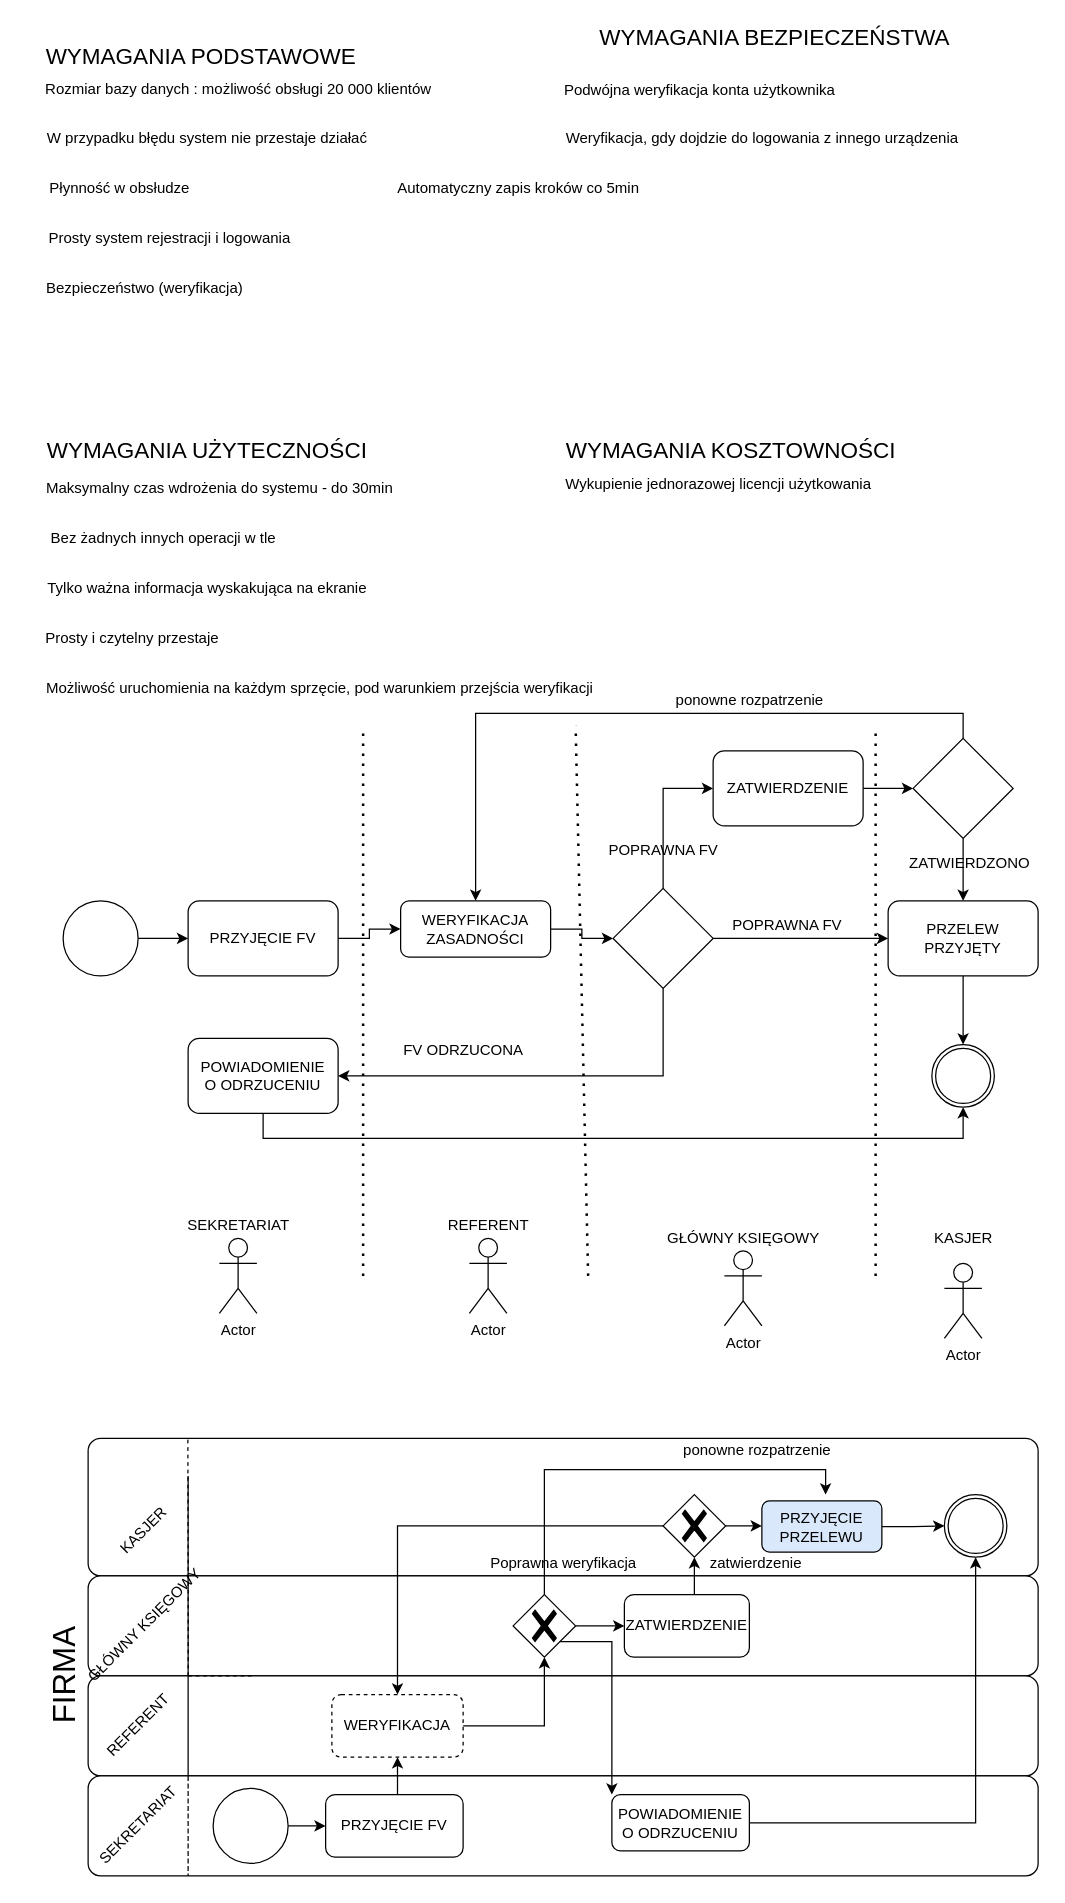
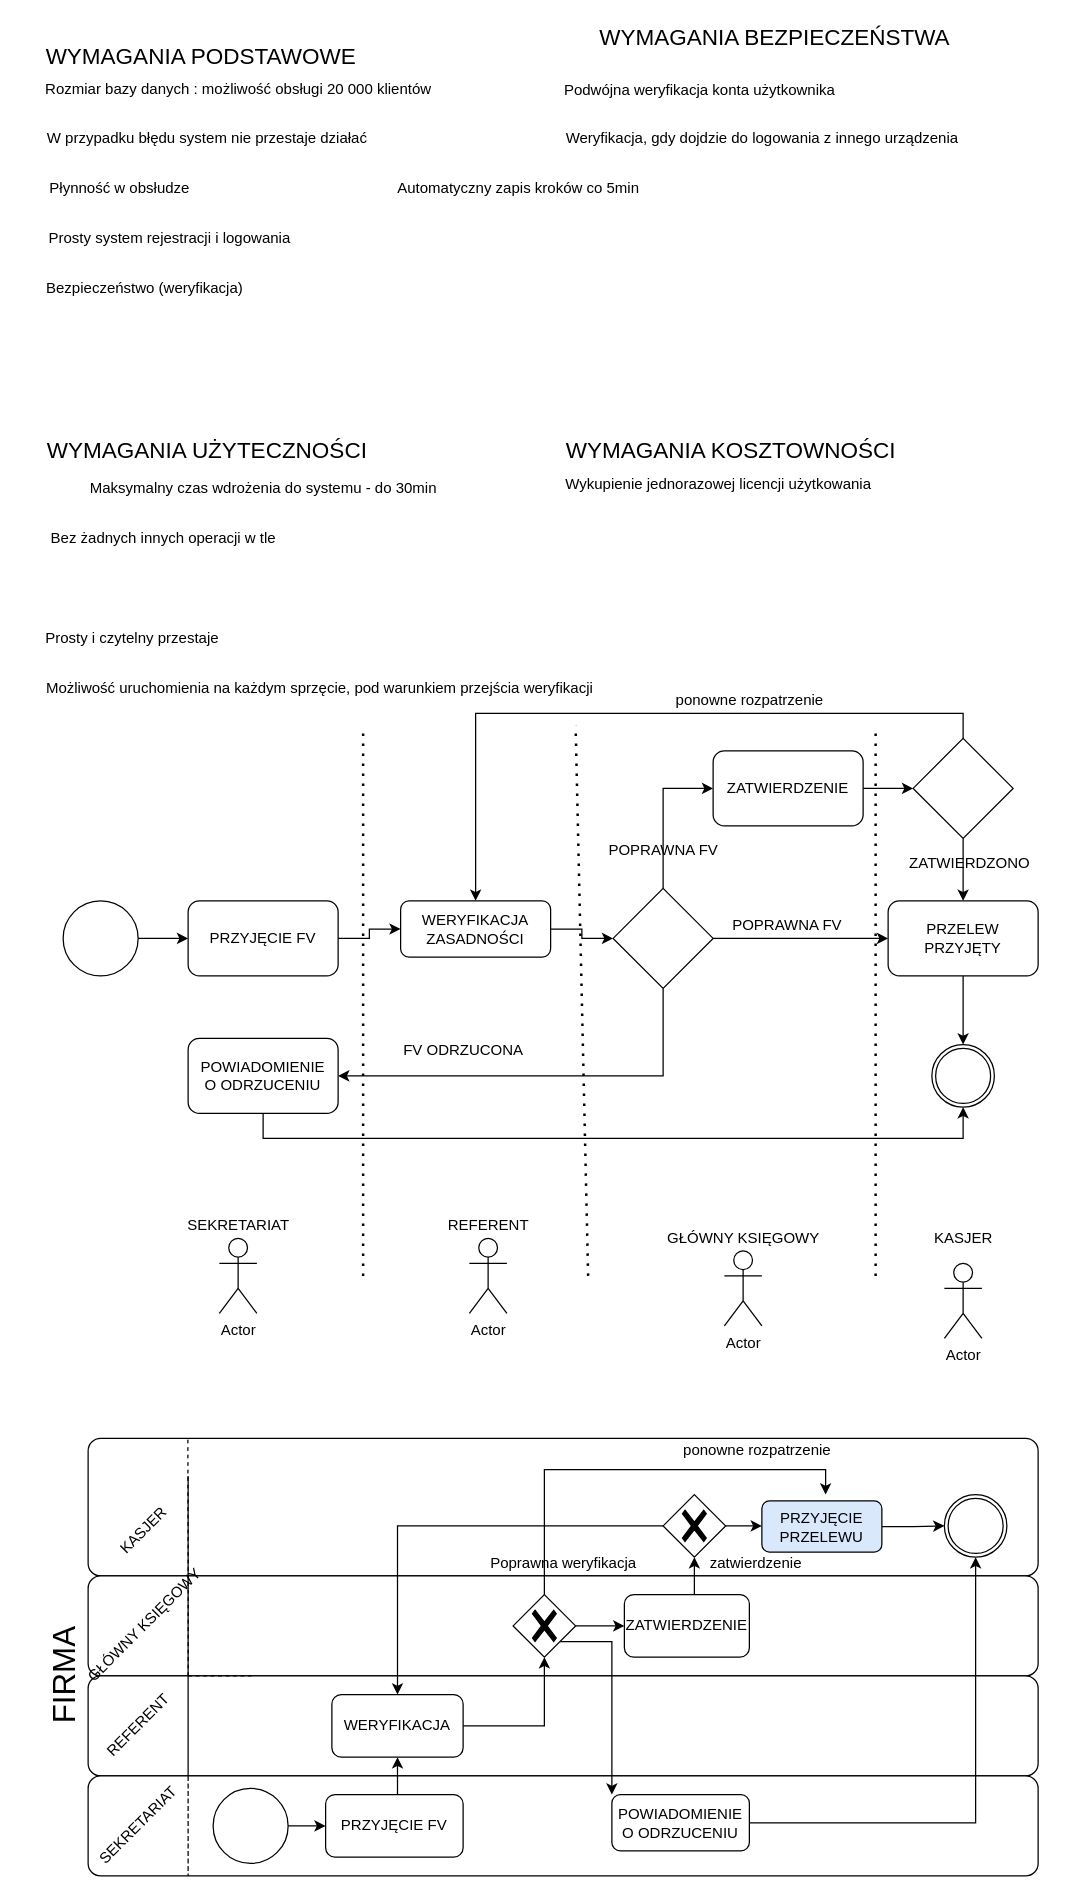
node "Maksymalny czas wdrożenia do systemu - do 30min": moved (219, 488) -> (263, 488)
node "Tylko ważna informacja wyskakująca na ekranie": removed
node "WERYFIKACJA": style dashed -> solid
